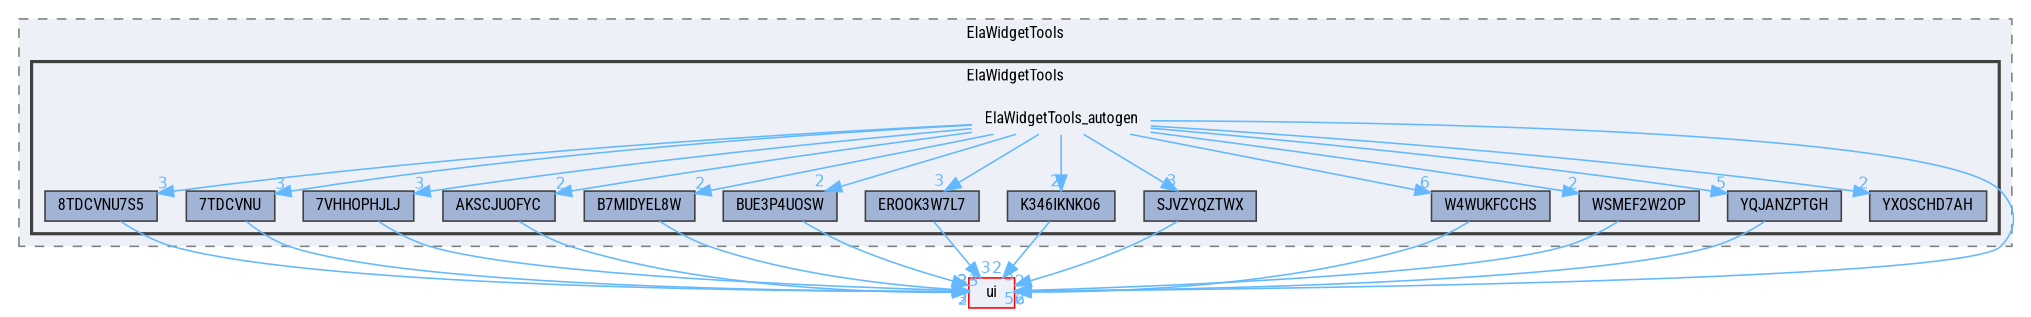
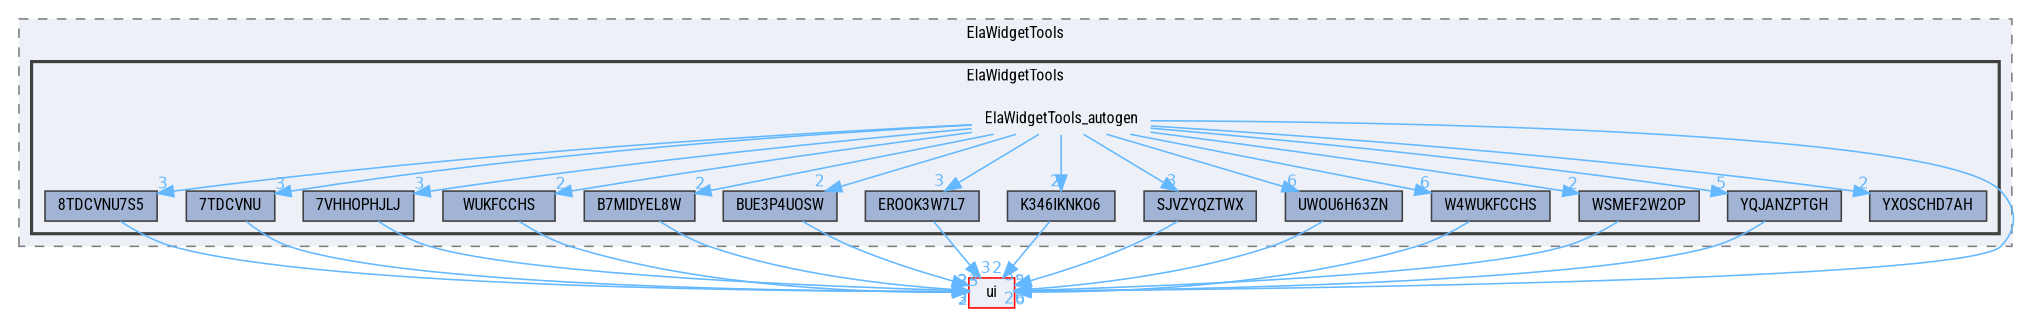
node "AKSCJUOFYC": label "AKSCJUOFYC" -> "WUKFCCHS"
node "UWOU6H63ZN": added
